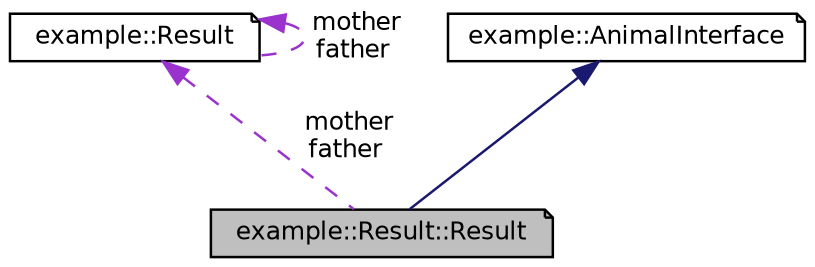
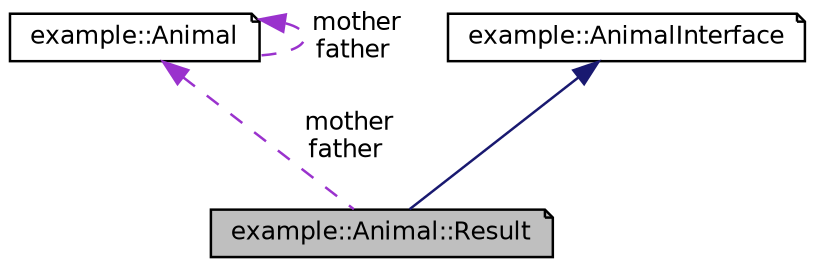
node "example::Result": label "example::Result" -> "example::Animal"
node "example::Result::Result": label "example::Result::Result" -> "example::Animal::Result"
